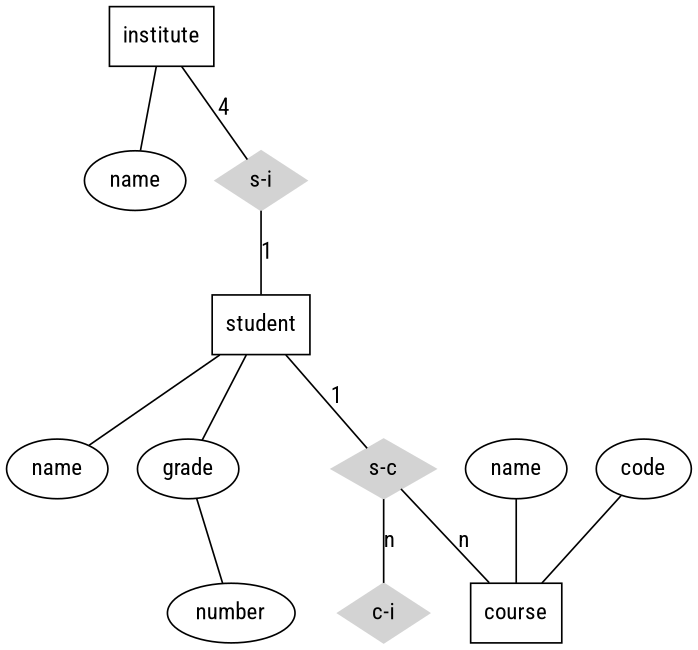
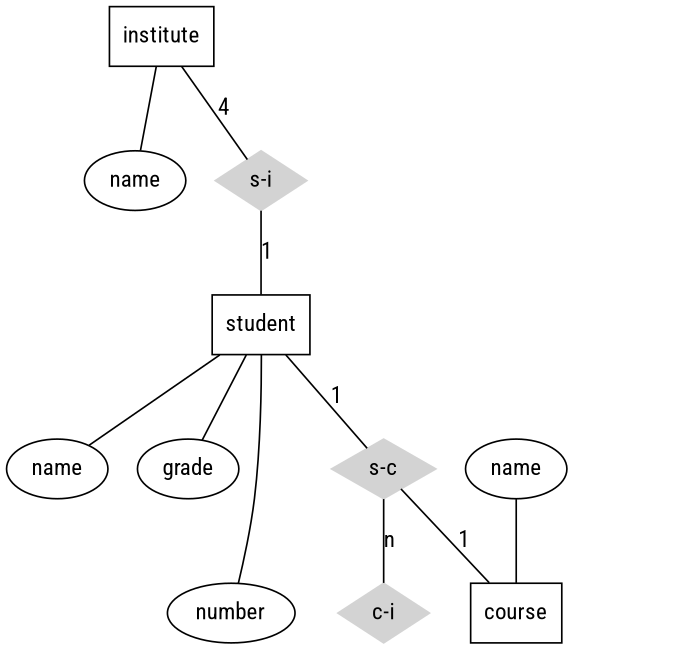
node "code": removed
edge "grade" -- "number": now "student" -- "number"
edge "s-c" -- "course": label "n" -> "1"
